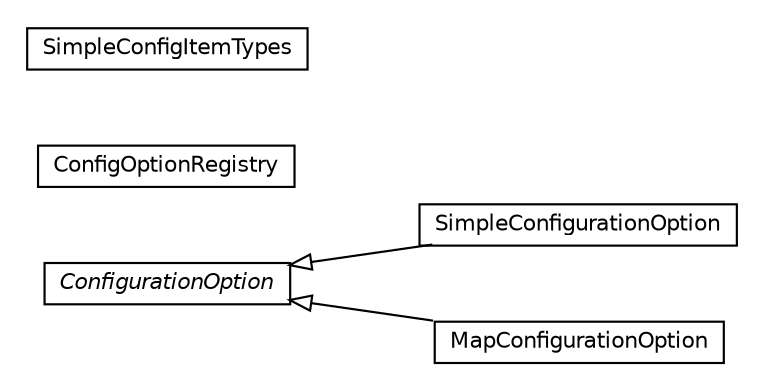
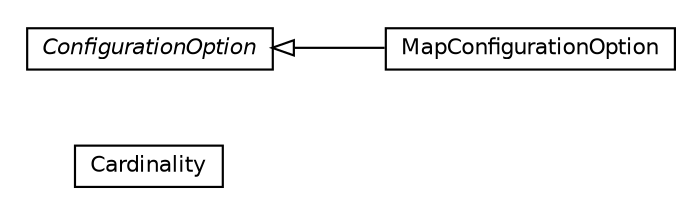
node "SimpleConfigItemTypes": removed
node "Cardinality": added
node "ConfigOptionRegistry": removed
node "SimpleConfigurationOption": removed
